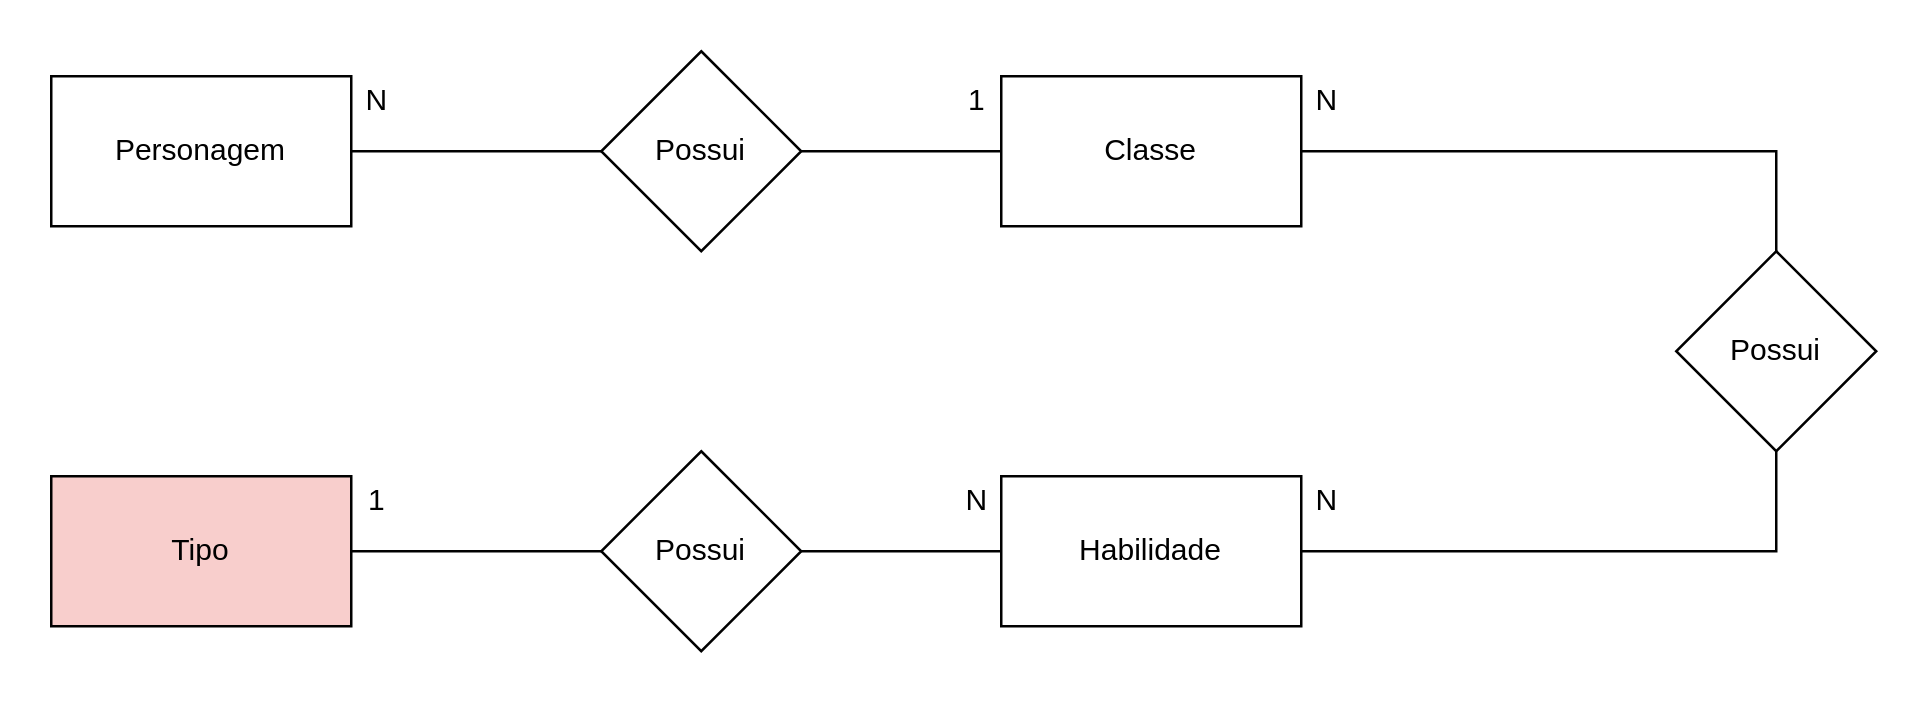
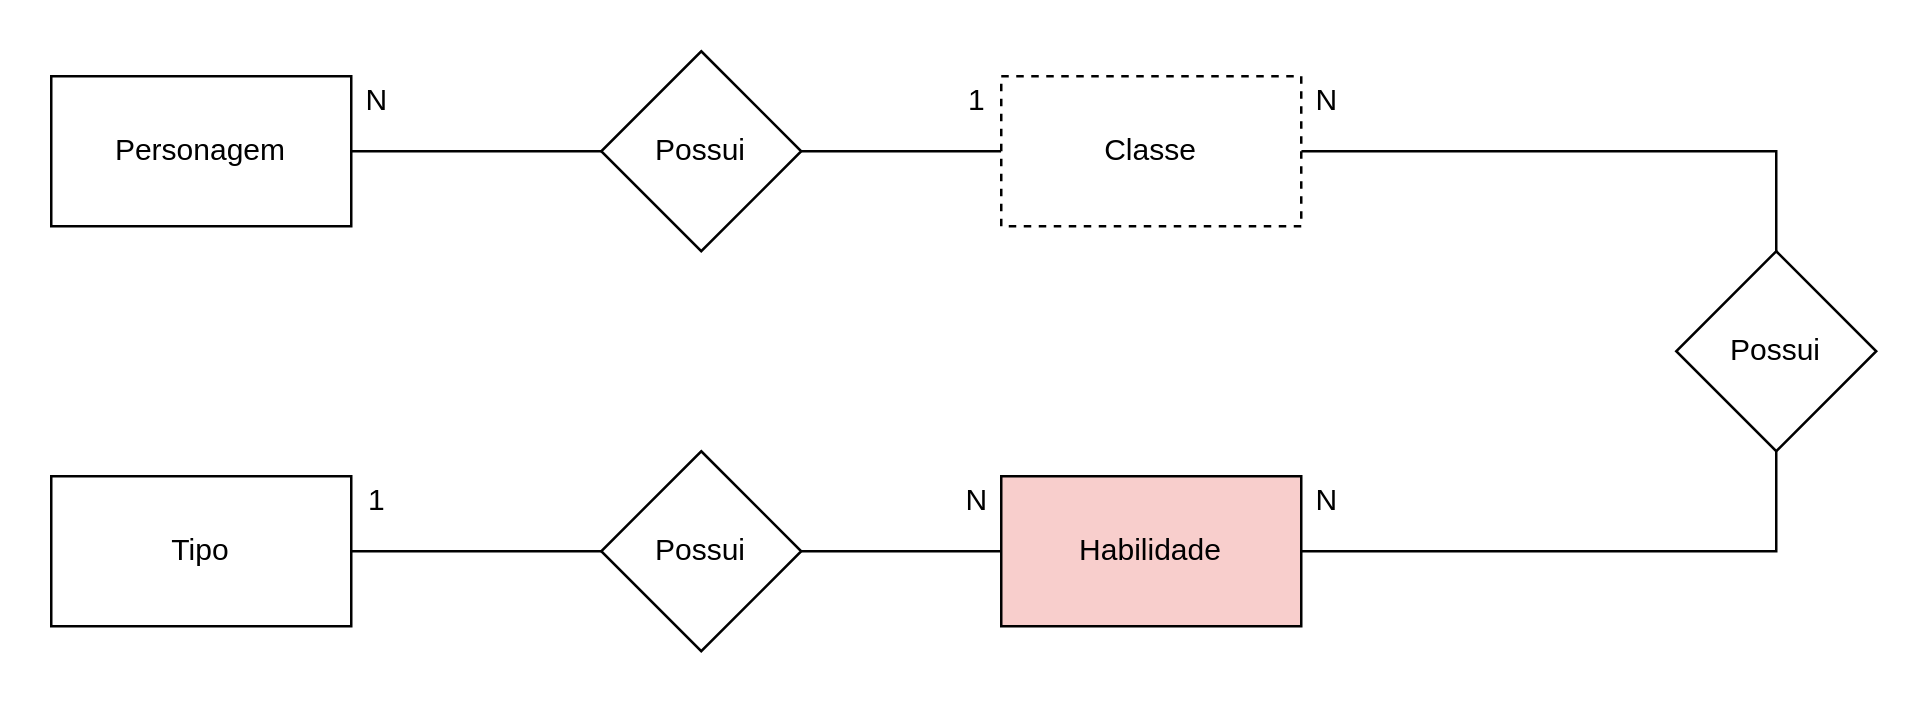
node "Classe": style solid -> dashed
node "Tipo": fillcolor #f8cecc -> #ffffff
node "Habilidade": fillcolor #ffffff -> #f8cecc
